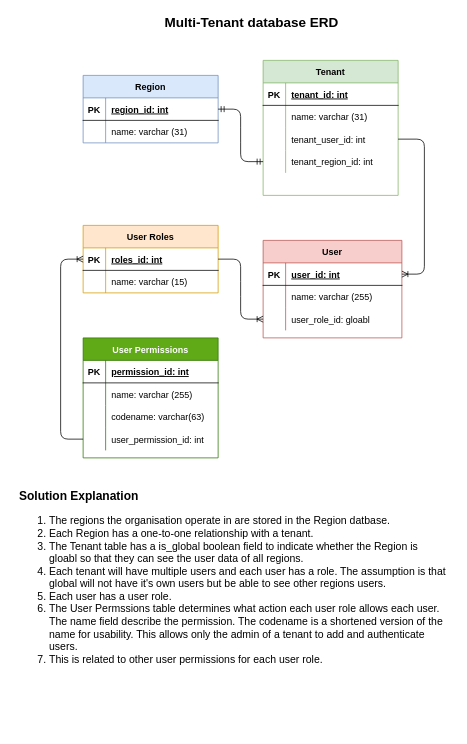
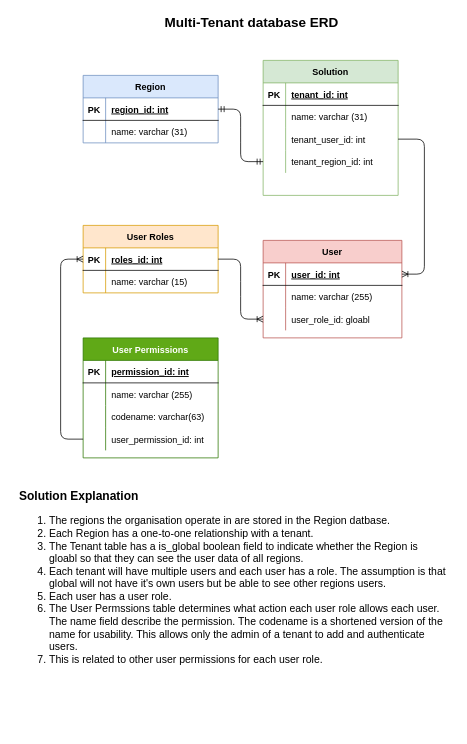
node "Tenant": label "Tenant" -> "Solution"
